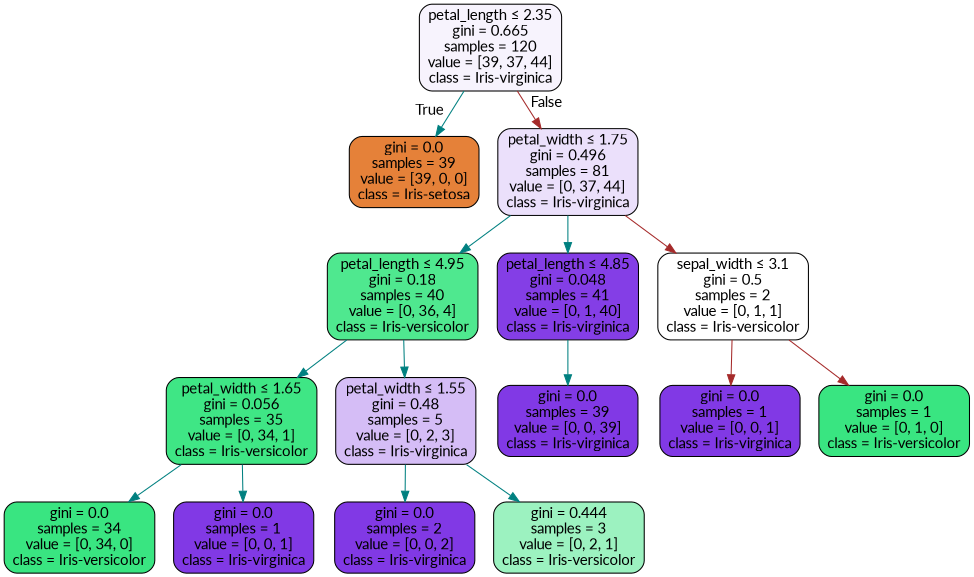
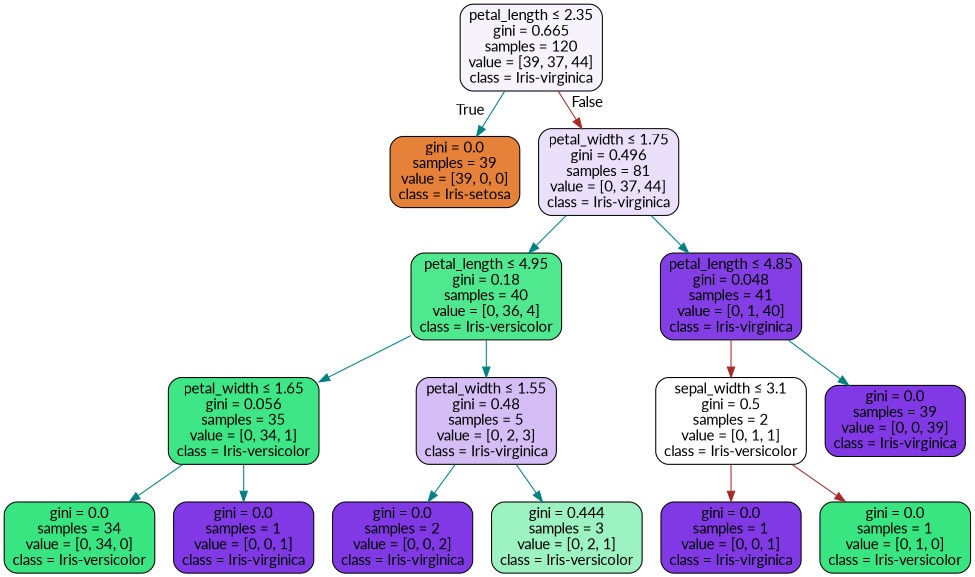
edge "petal_width ≤ 1.75" -> "sepal_width ≤ 3.1": now "petal_length ≤ 4.85" -> "sepal_width ≤ 3.1"
